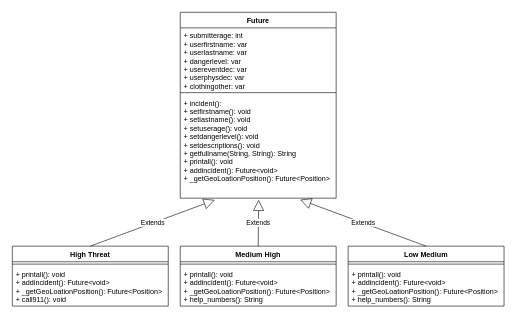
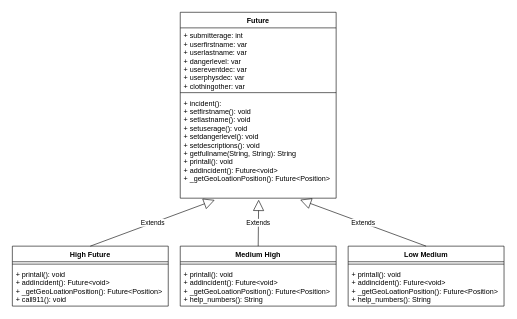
node "High Threat": label "High Threat" -> "High Future"
